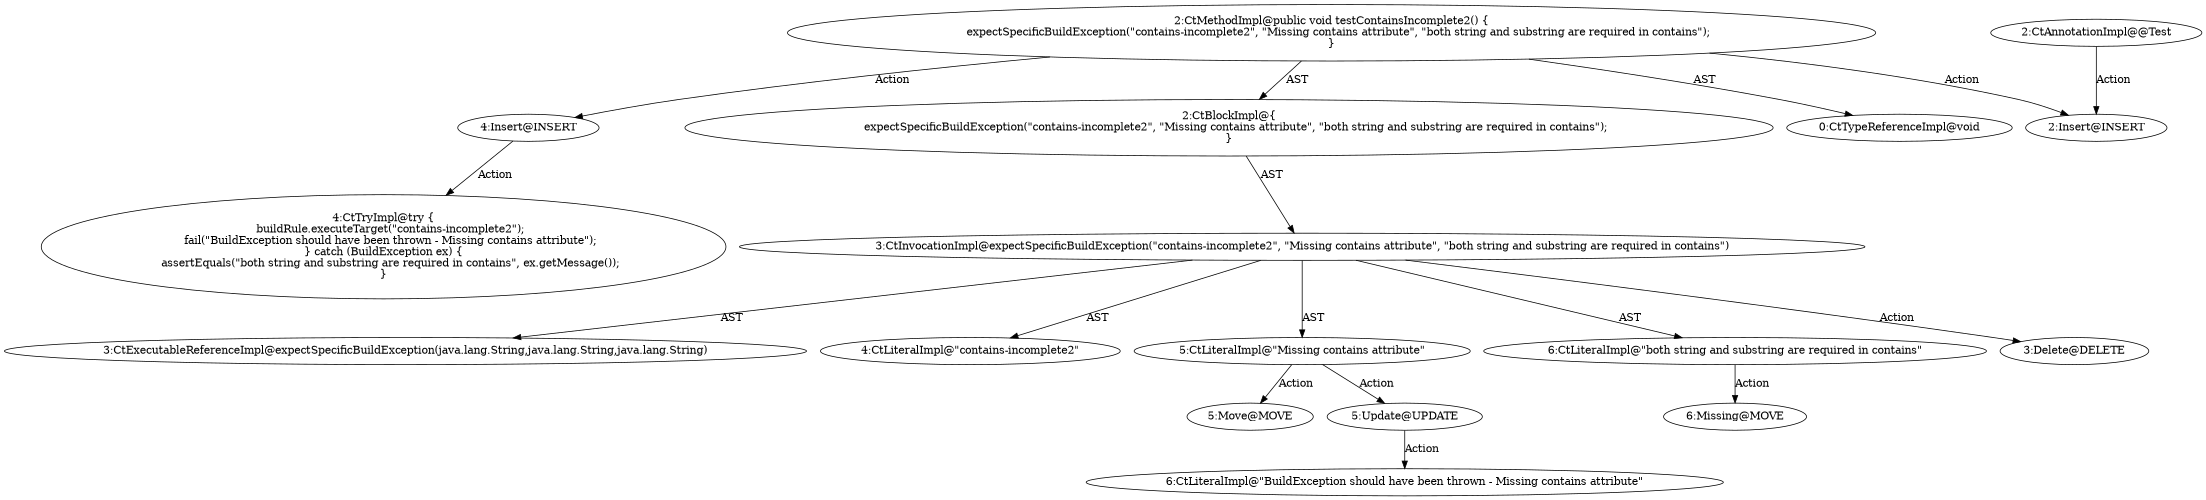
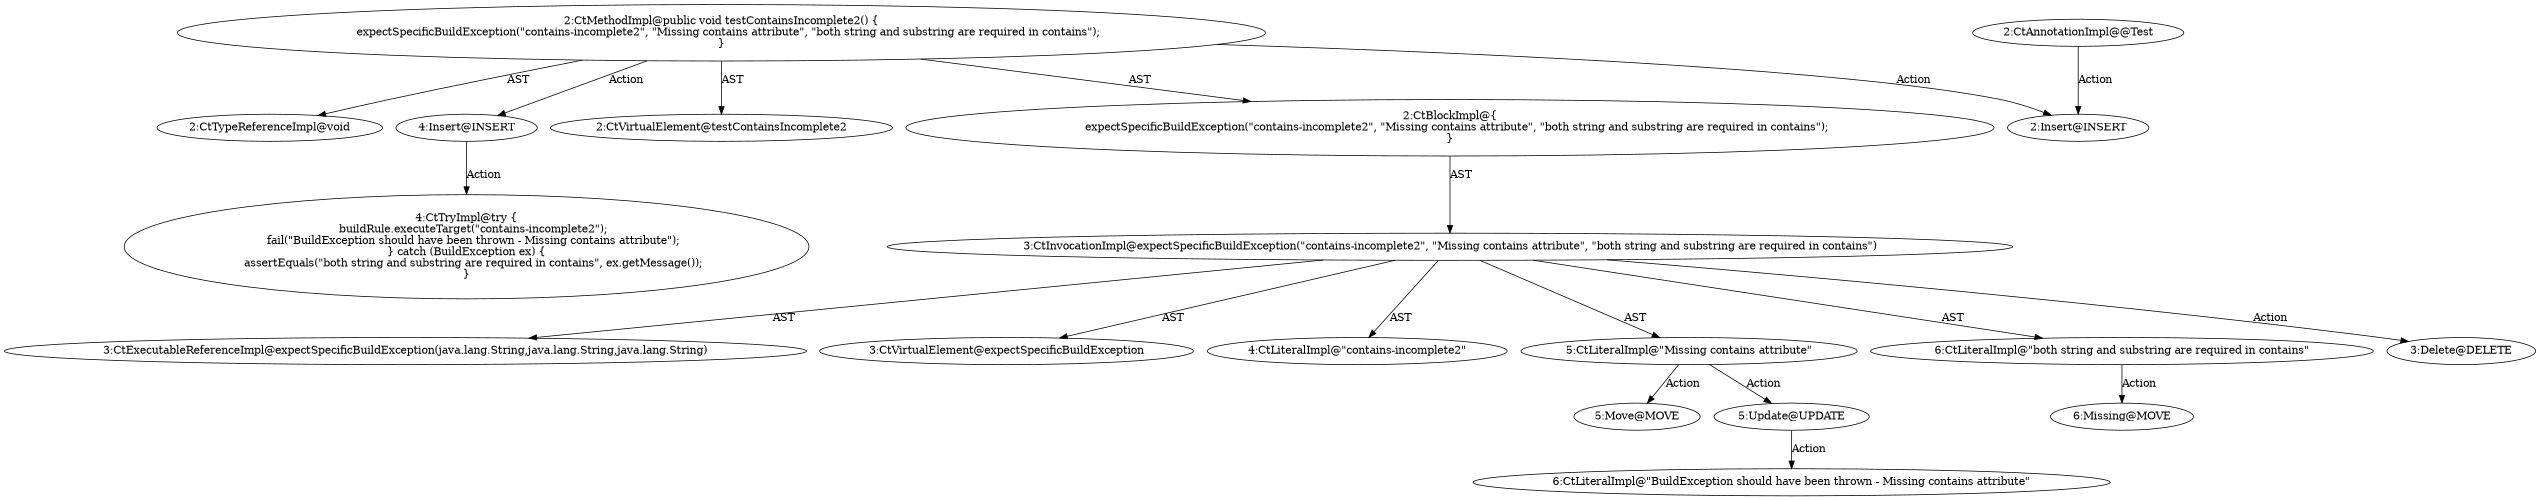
node "2:CtVirtualElement@testContainsIncomplete2": added
node "0:CtTypeReferenceImpl@void": label "0:CtTypeReferenceImpl@void" -> "2:CtTypeReferenceImpl@void"
node "3:CtVirtualElement@expectSpecificBuildException": added
